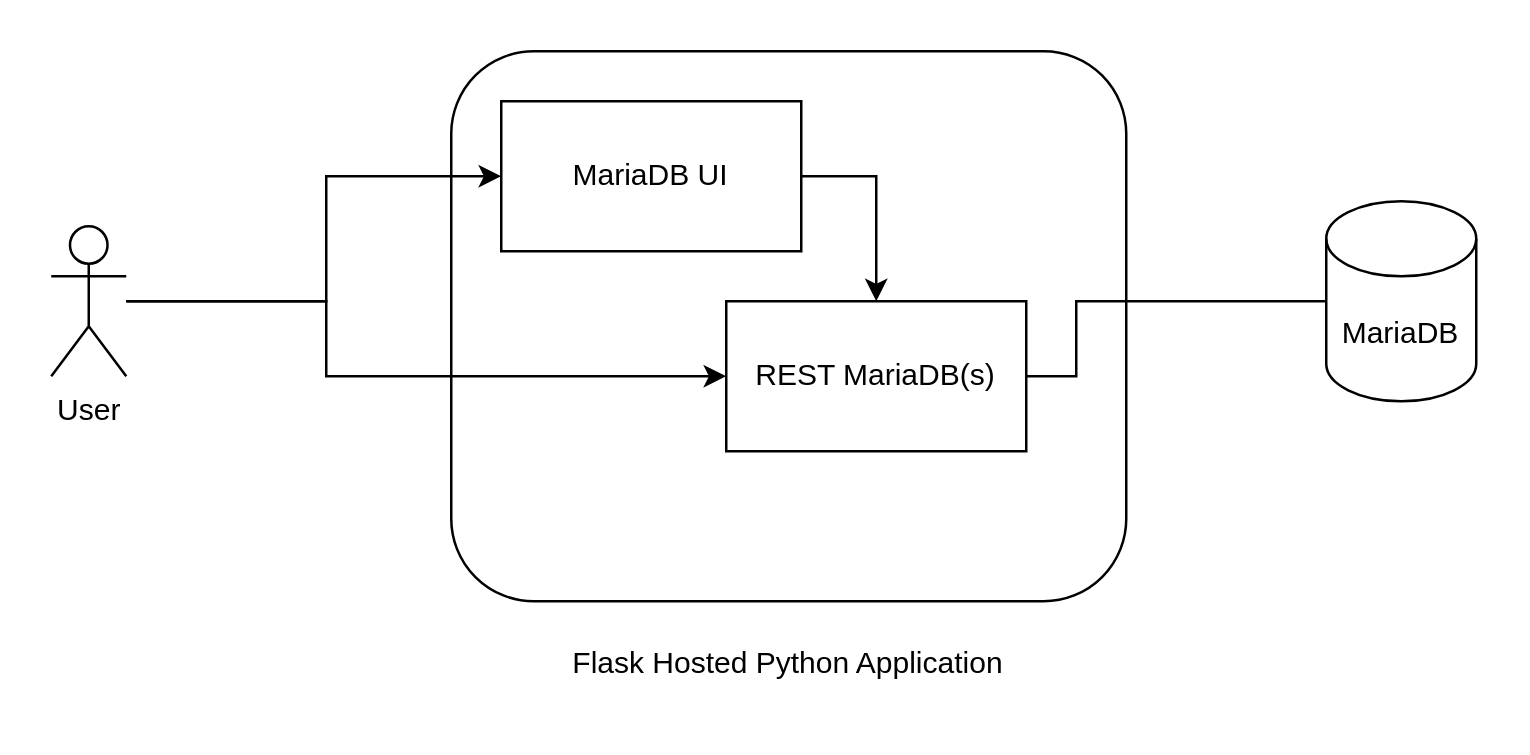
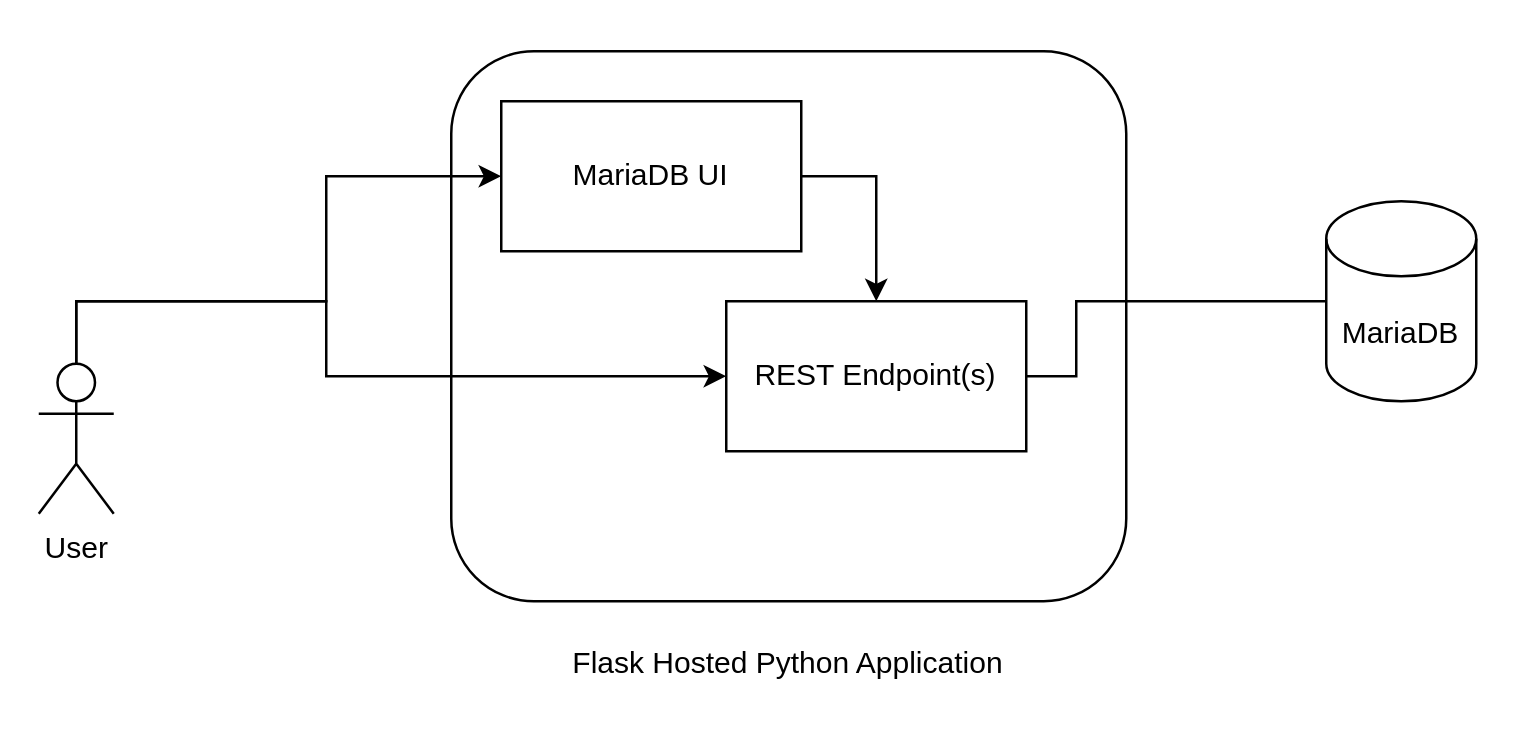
node "User": moved (89, 301) -> (76, 439)
node "REST MariaDB(s)": label "REST MariaDB(s)" -> "REST Endpoint(s)"
